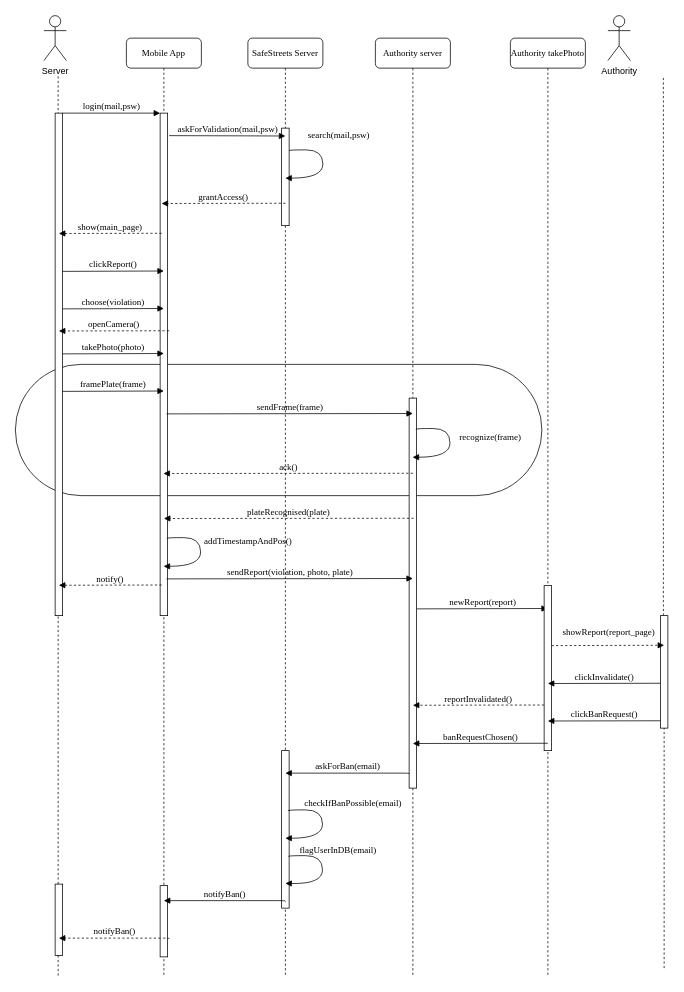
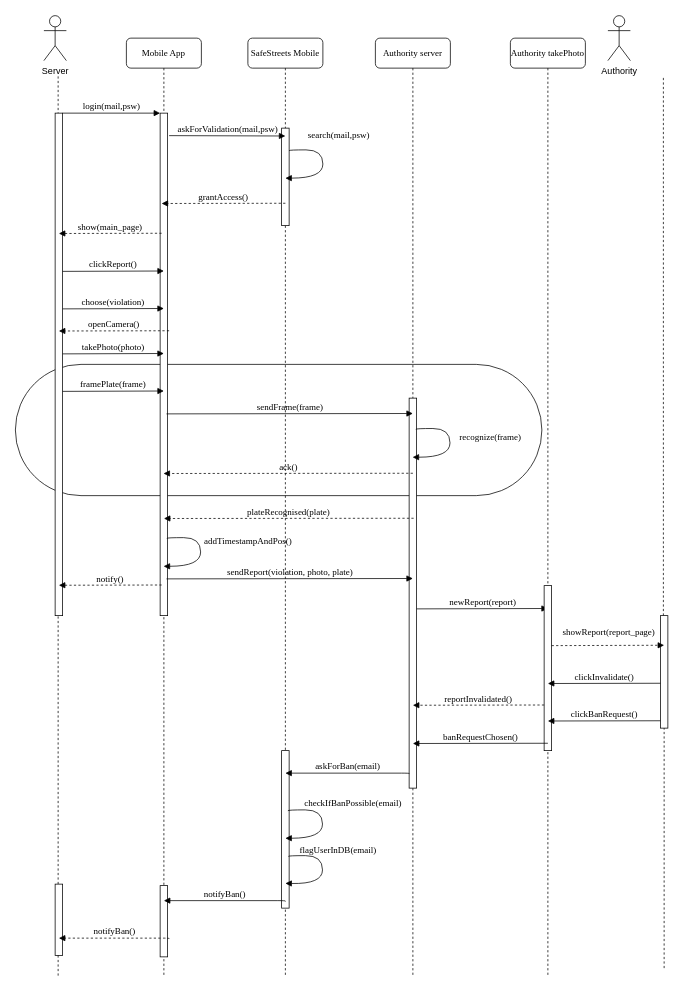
node "SafeStreets Server": label "SafeStreets Server" -> "SafeStreets Mobile"
